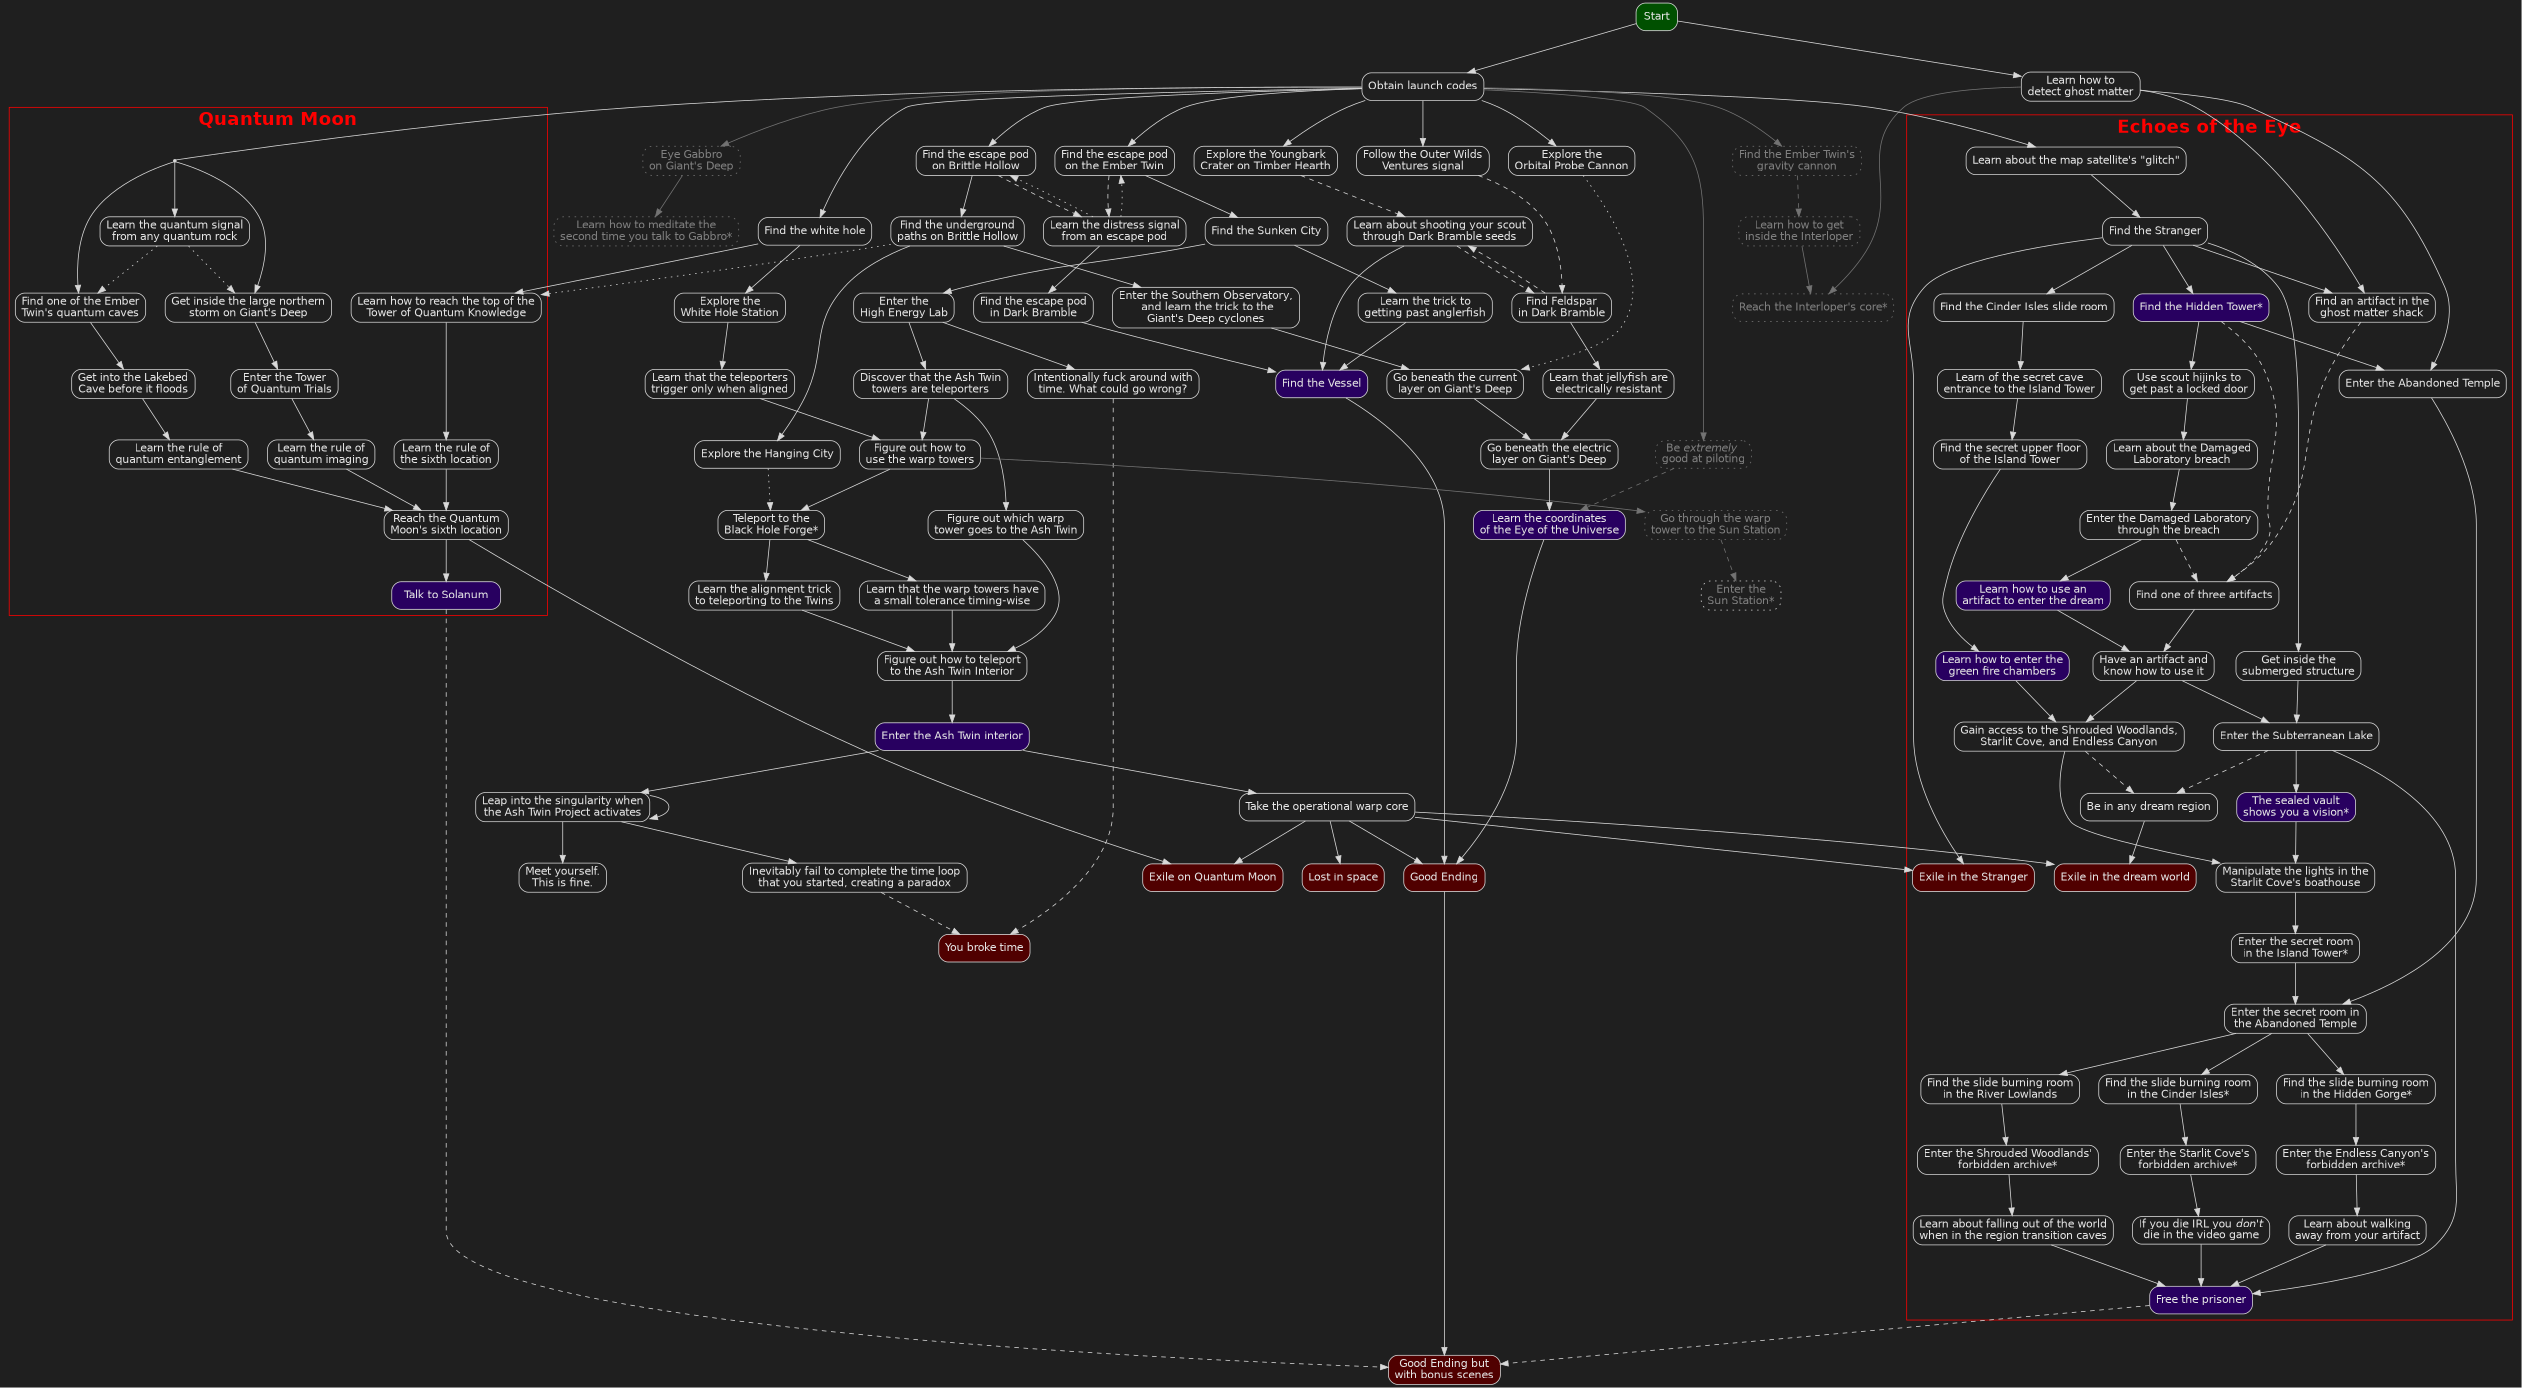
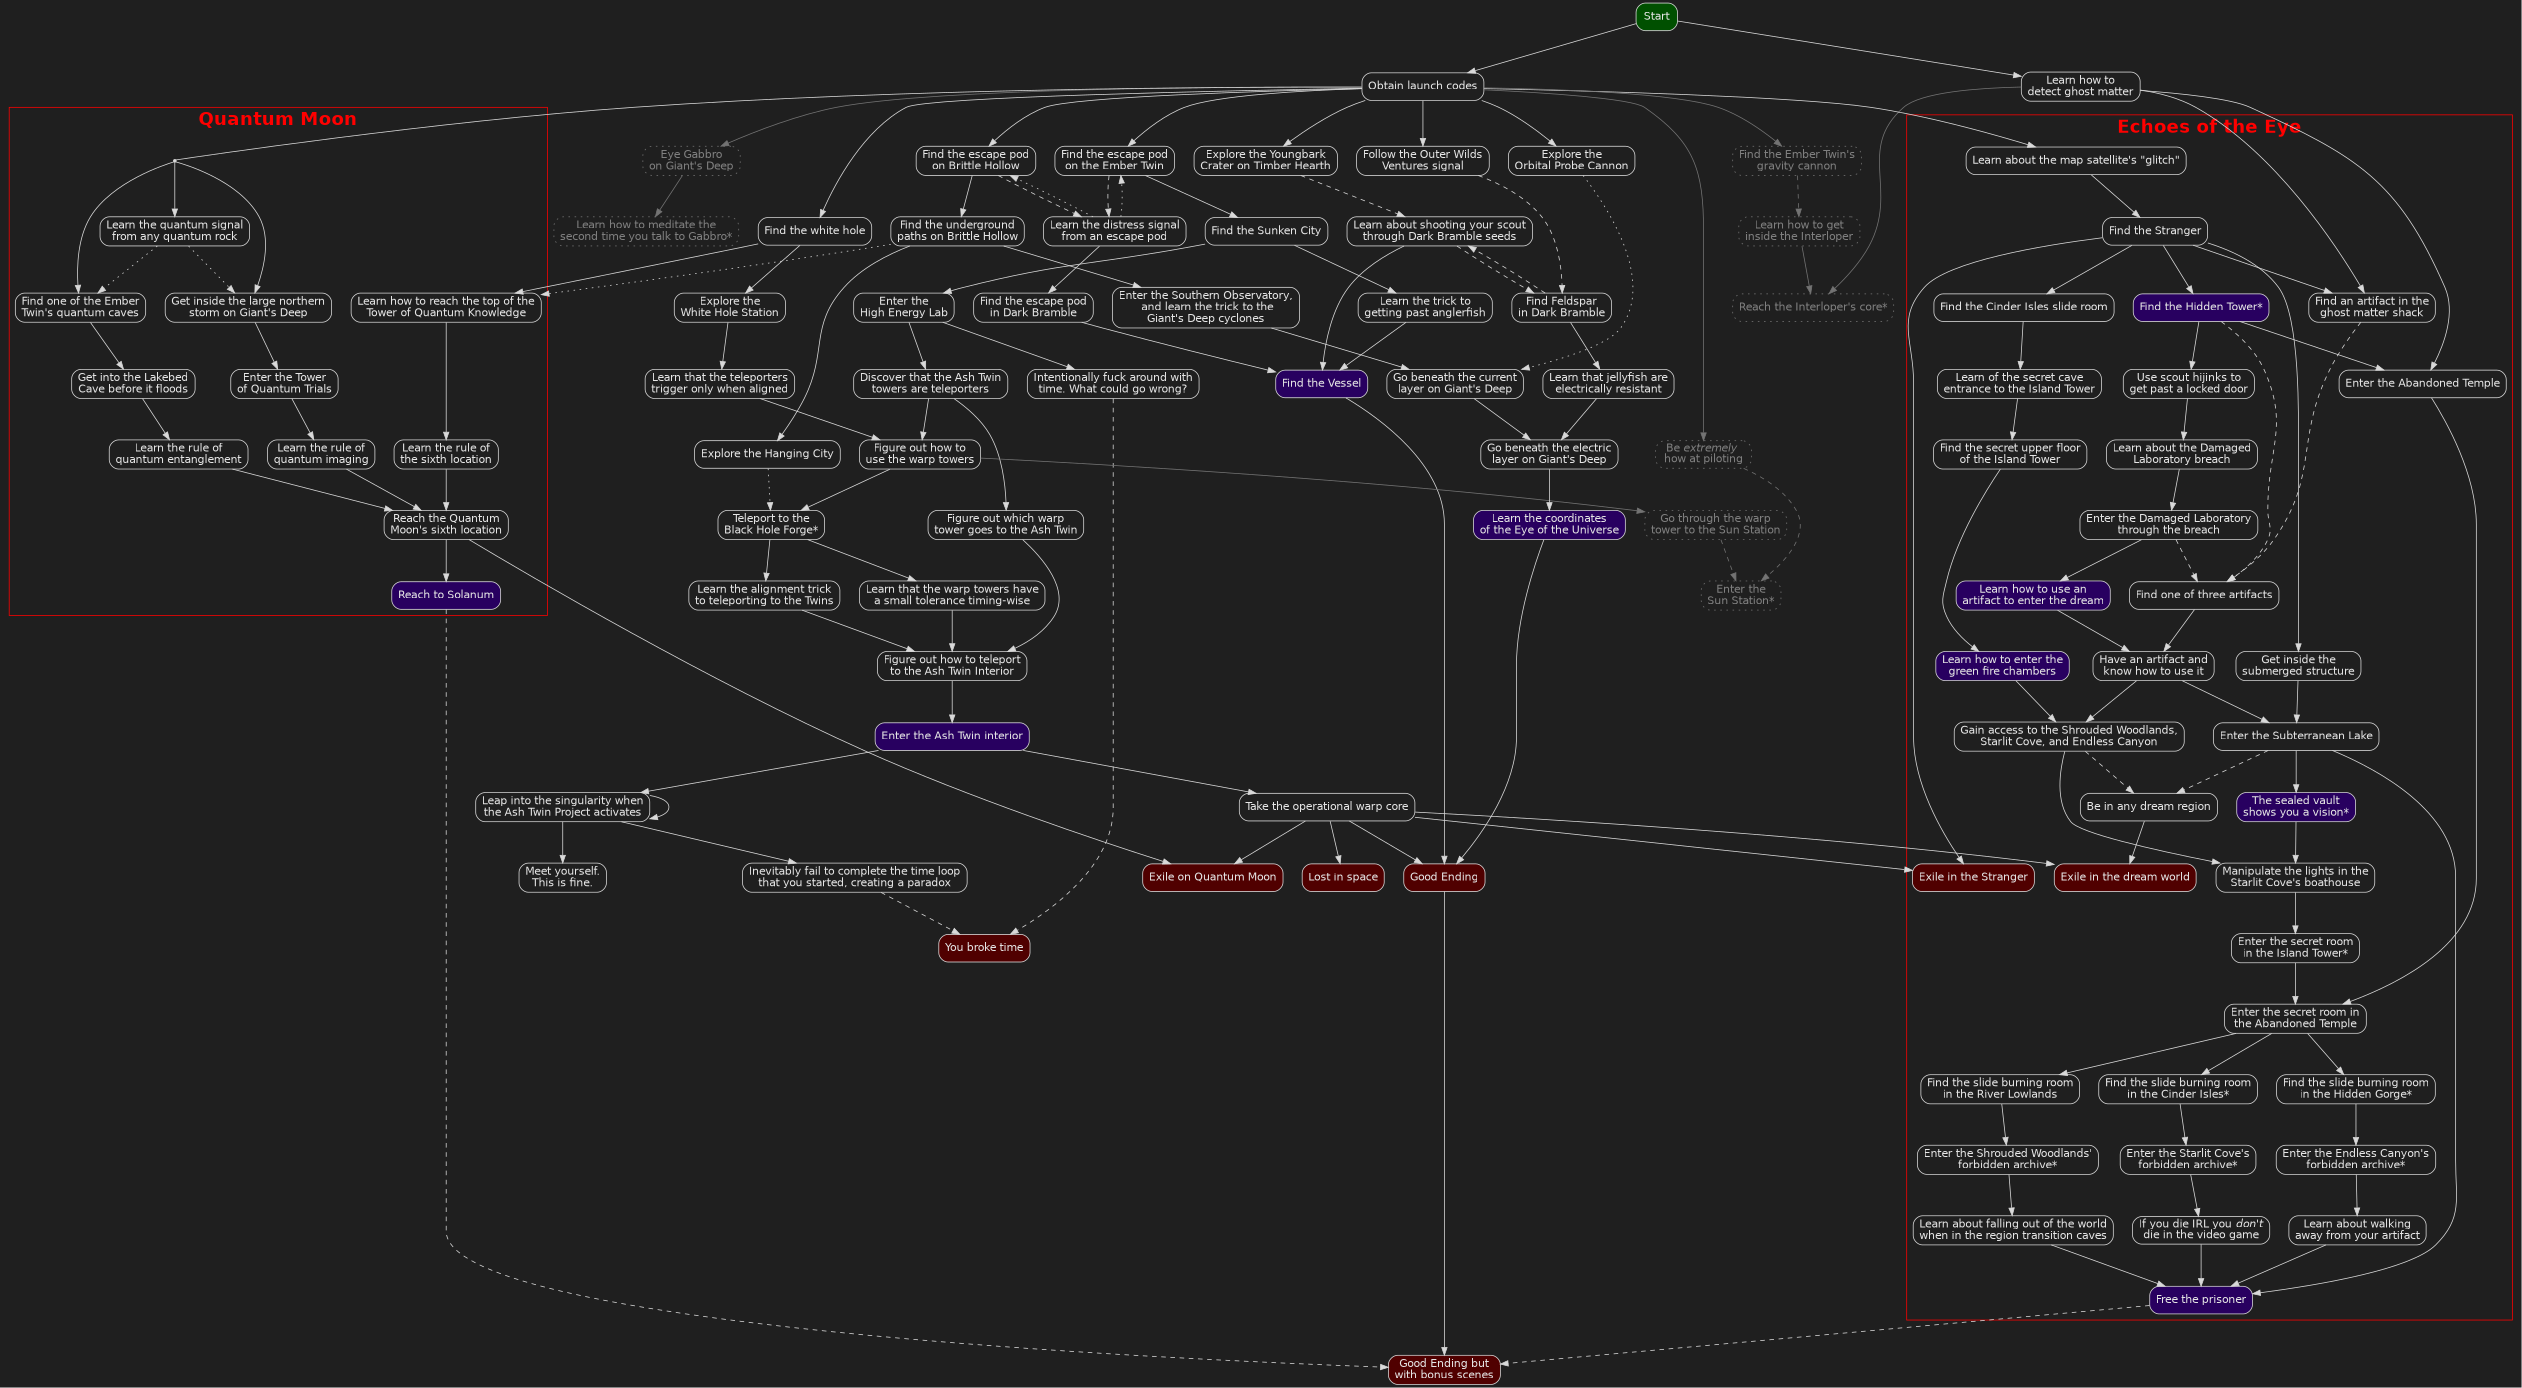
node "Be": text "good at piloting" -> "how at piloting"
edge "Be" -> "Learn the coordinates of the Eye of the Universe": now "Be" -> "Enter the Sun Station*"
node "Talk to Solanum": label "Talk to Solanum" -> "Reach to Solanum"
node "Enter the Sun Station*": color gray85 -> gray45
